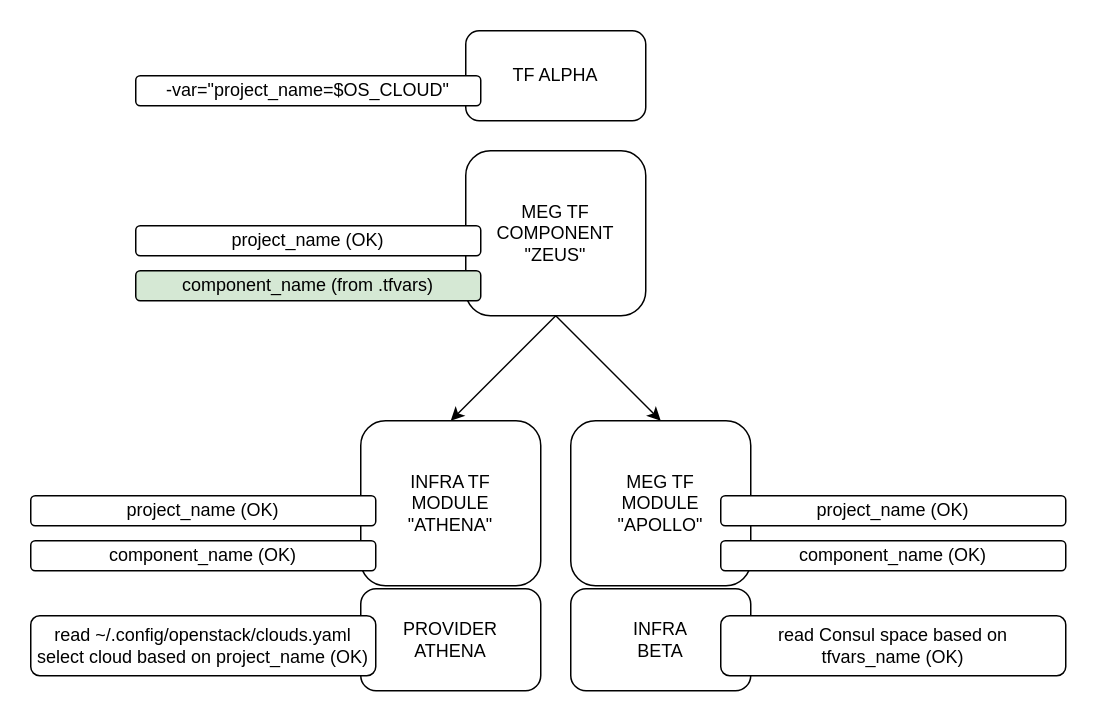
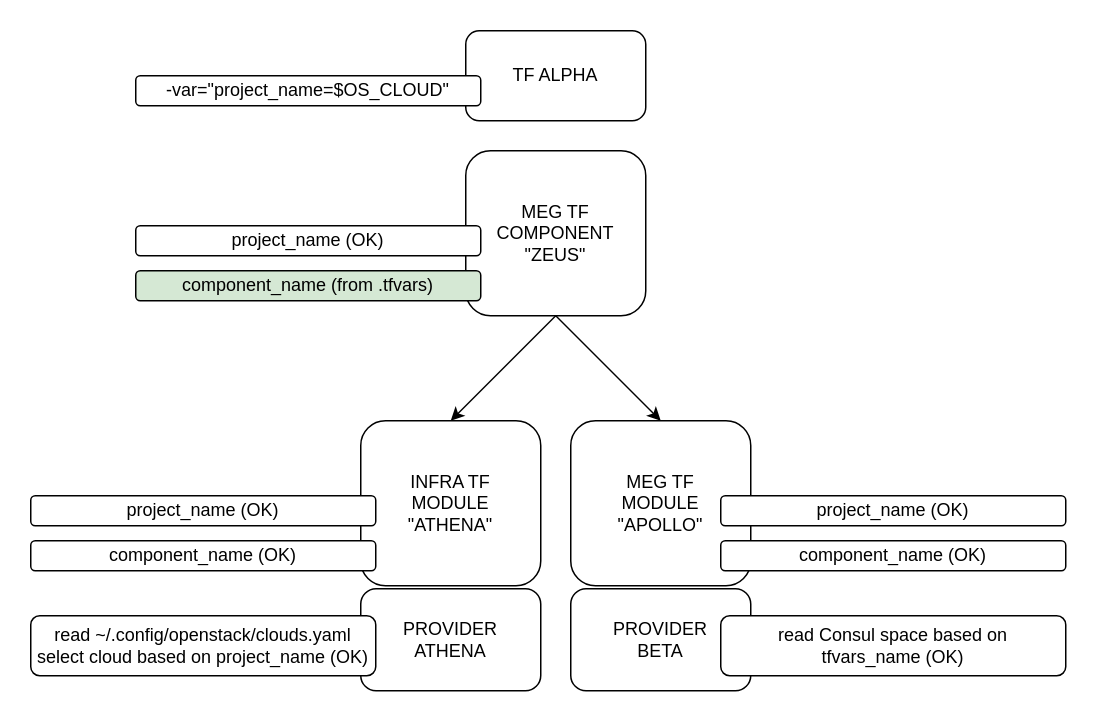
node "INFRA BETA": label "INFRA BETA" -> "PROVIDER BETA"
